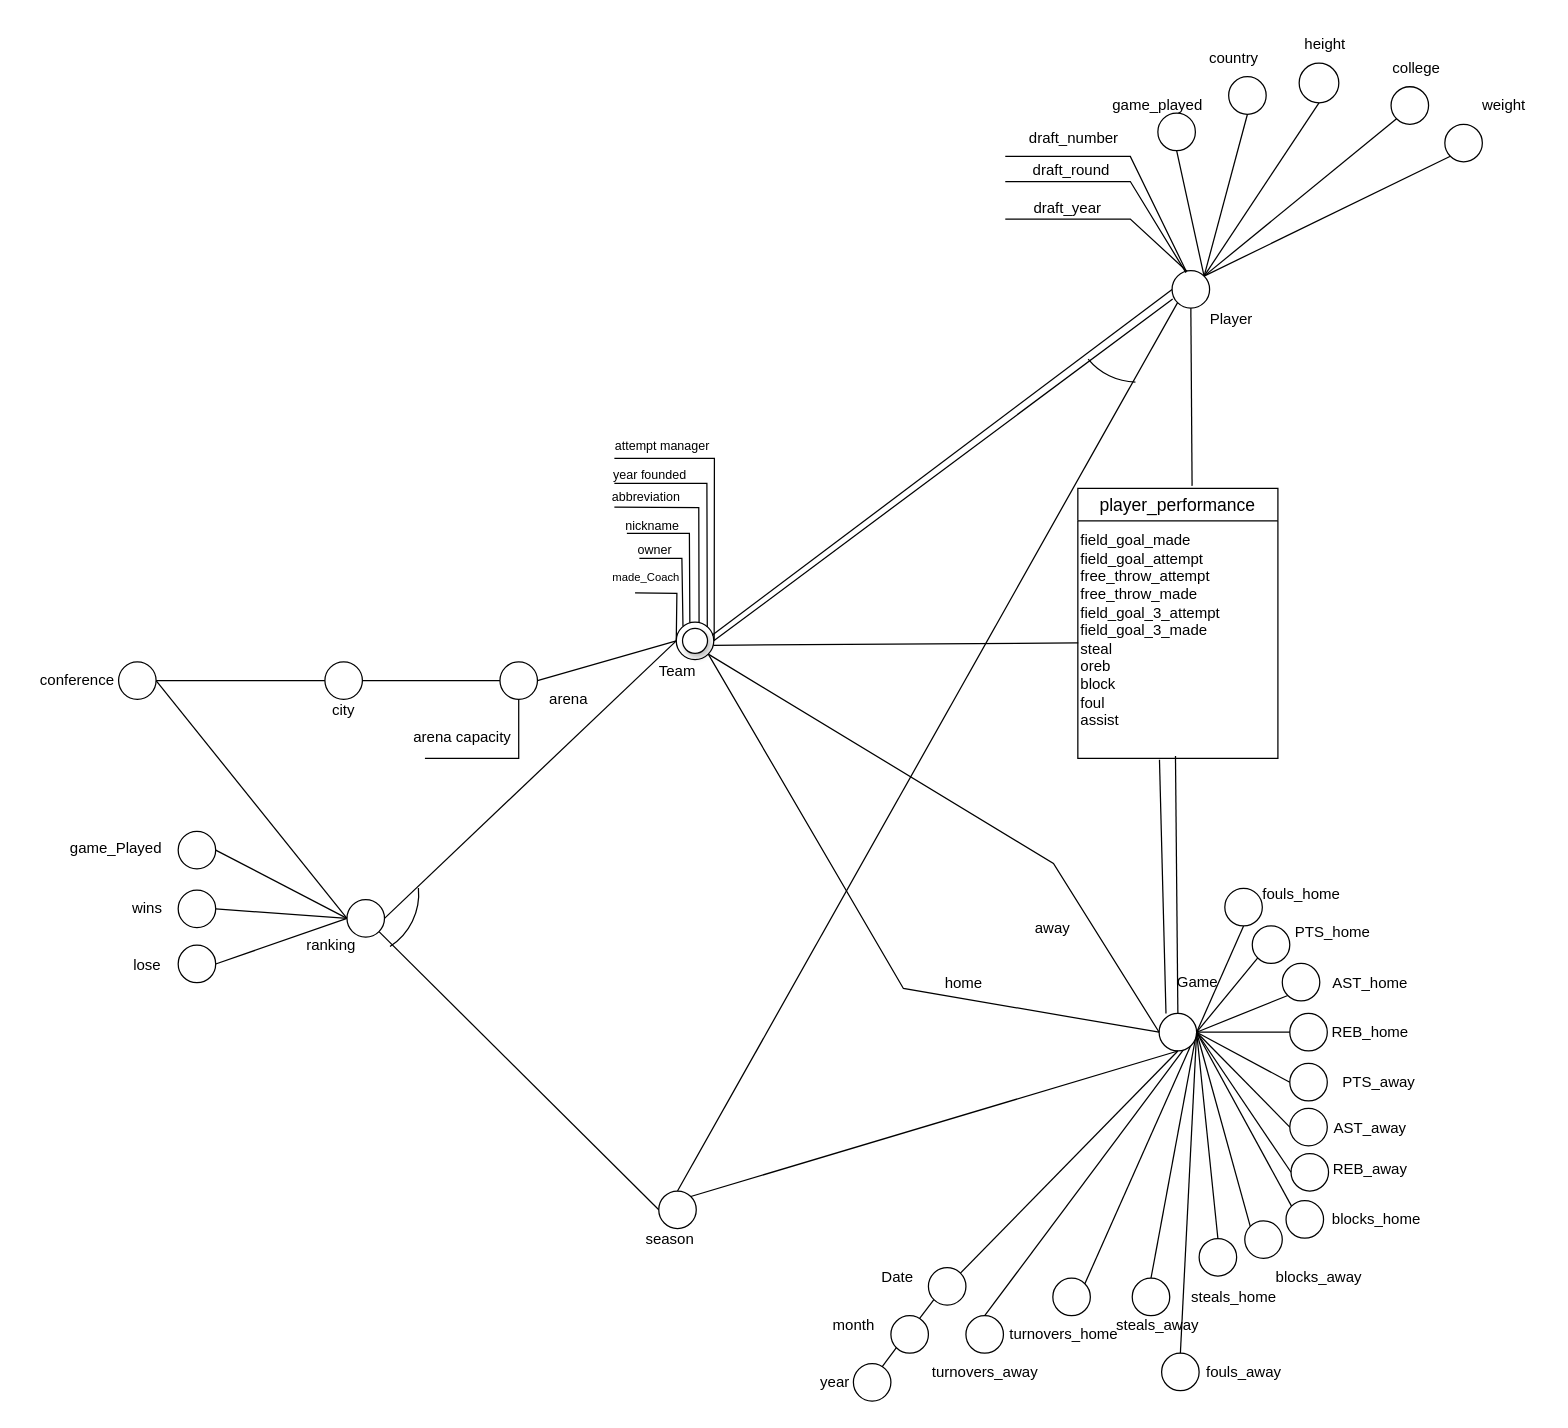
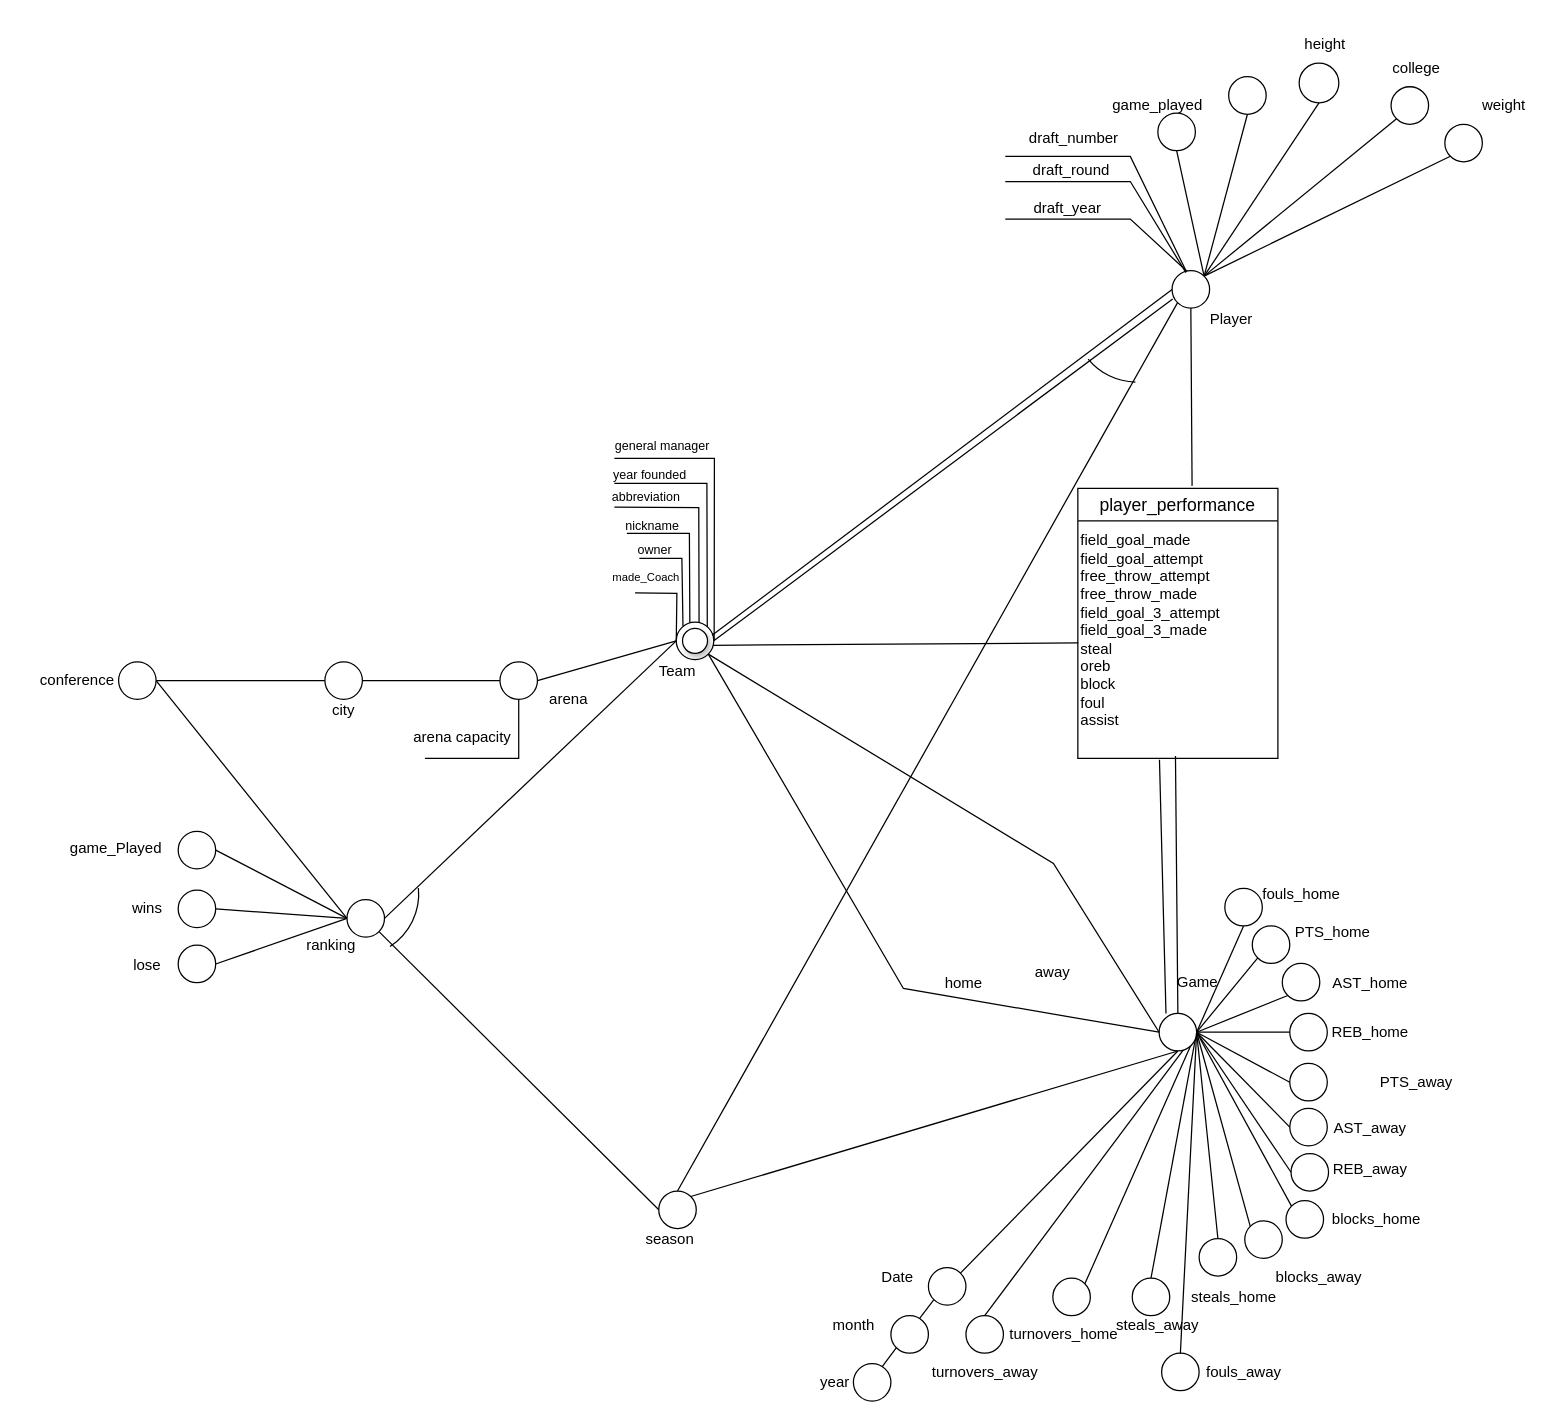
node "country": removed
node "attempt manager": label "attempt manager" -> "general manager"
node "away": moved (1052, 928) -> (1052, 972)
node "PTS_away": moved (1378, 1082) -> (1416, 1082)
